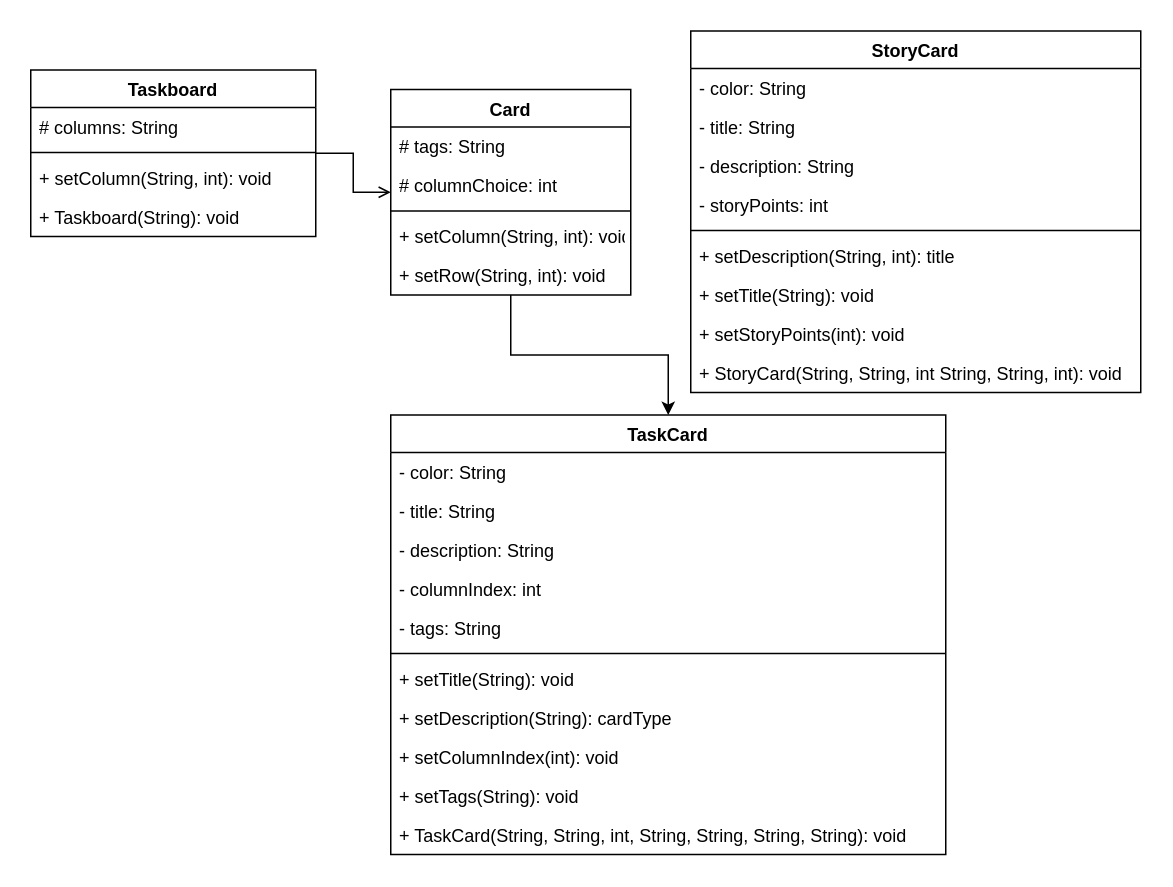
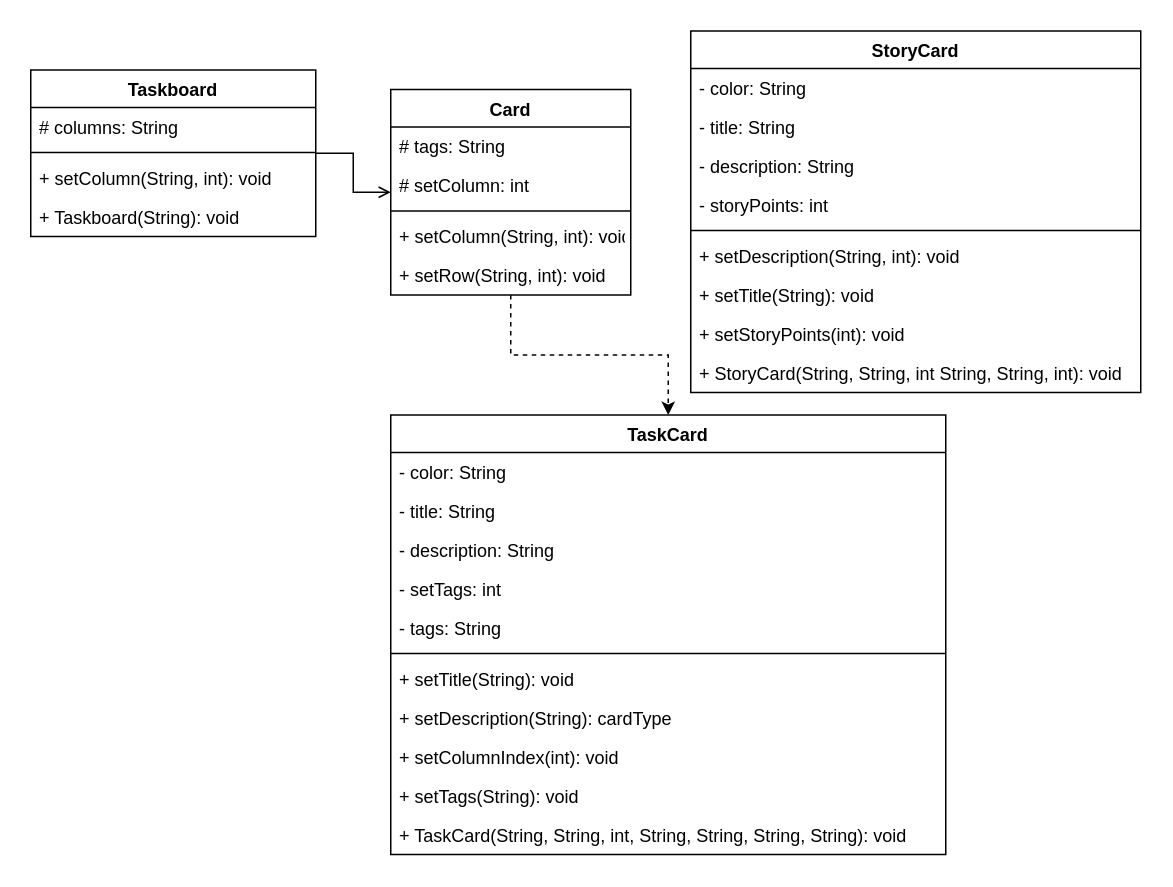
node "# columnChoice: int": label "# columnChoice: int" -> "# setColumn: int"
node "+ setDescription(String, int): title": label "+ setDescription(String, int): title" -> "+ setDescription(String, int): void"
edge "Card" -> "TaskCard": style solid -> dashed
node "- columnIndex: int": label "- columnIndex: int" -> "- setTags: int"
